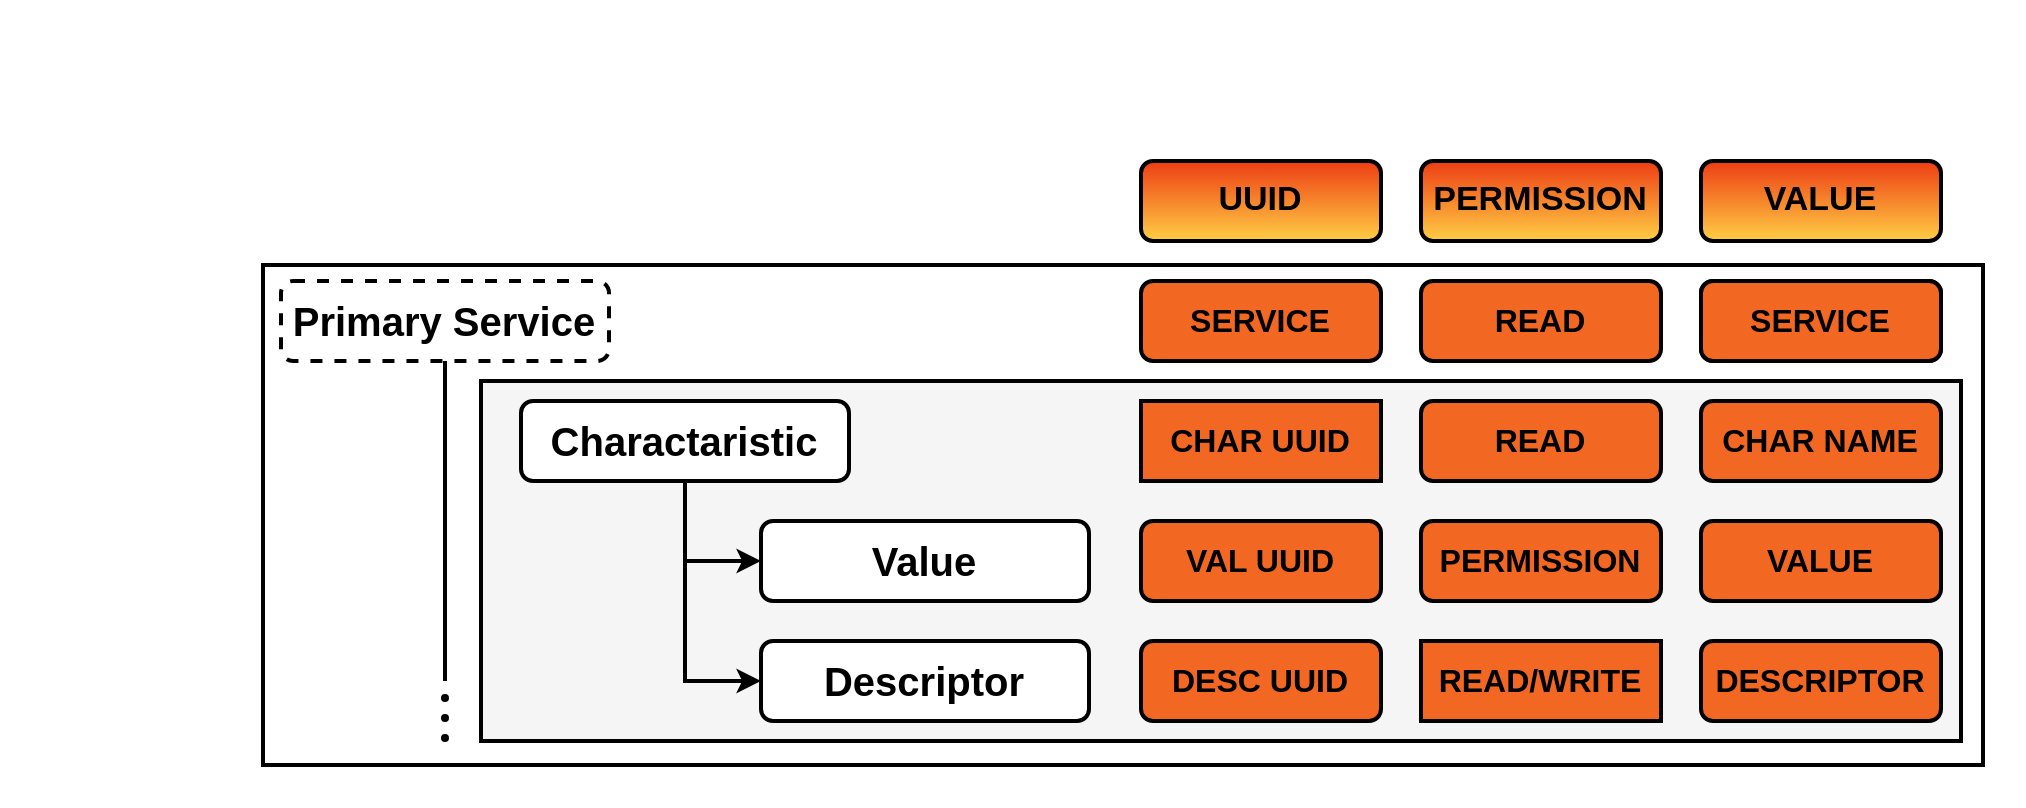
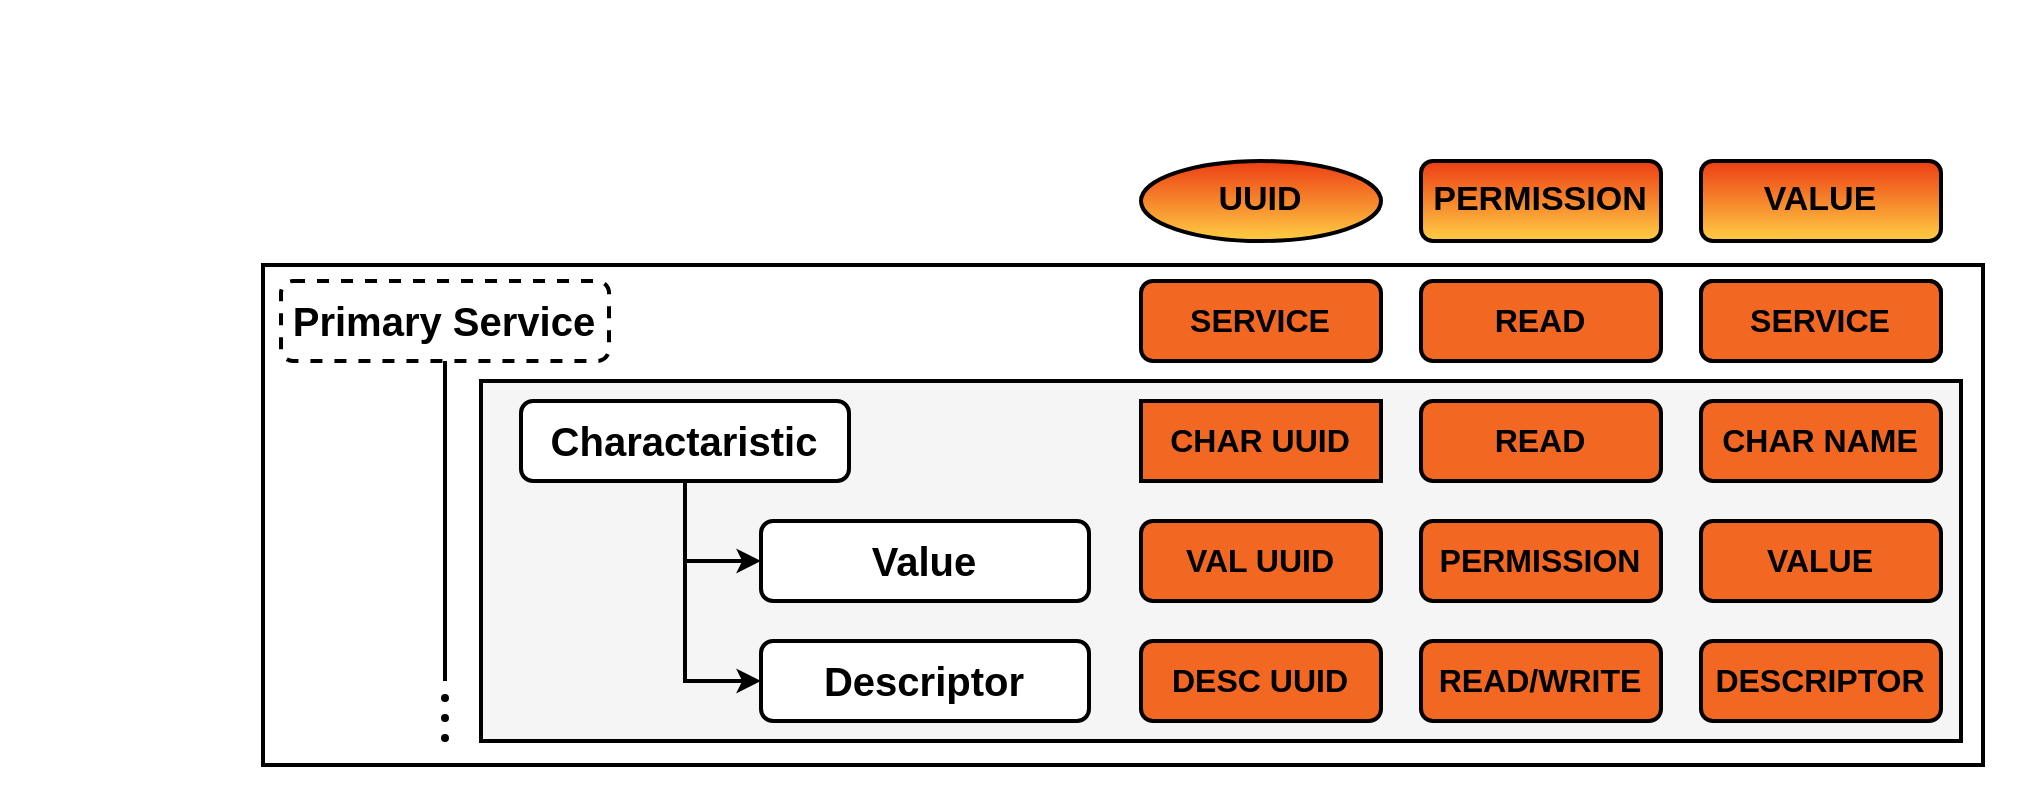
node "UUID": shape rounded rectangle -> ellipse
node "READ/WRITE": shape rectangle -> rounded rectangle
